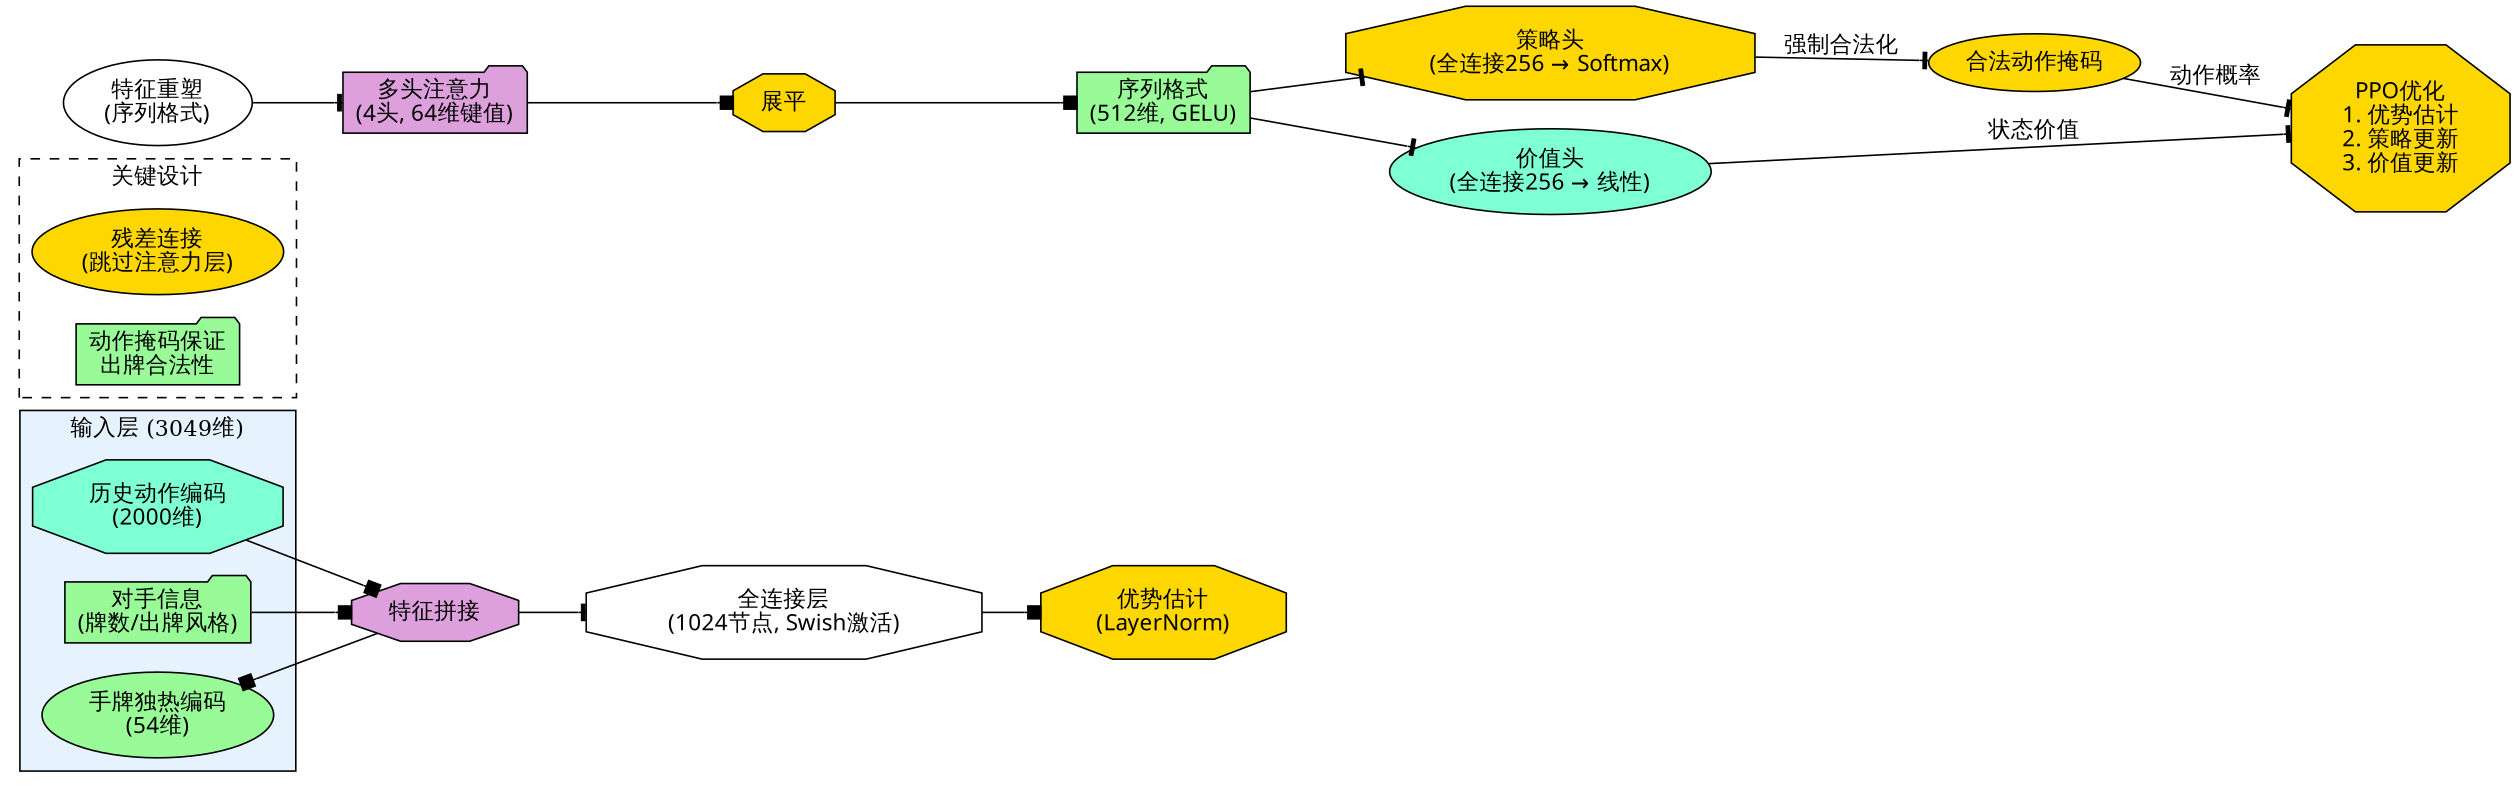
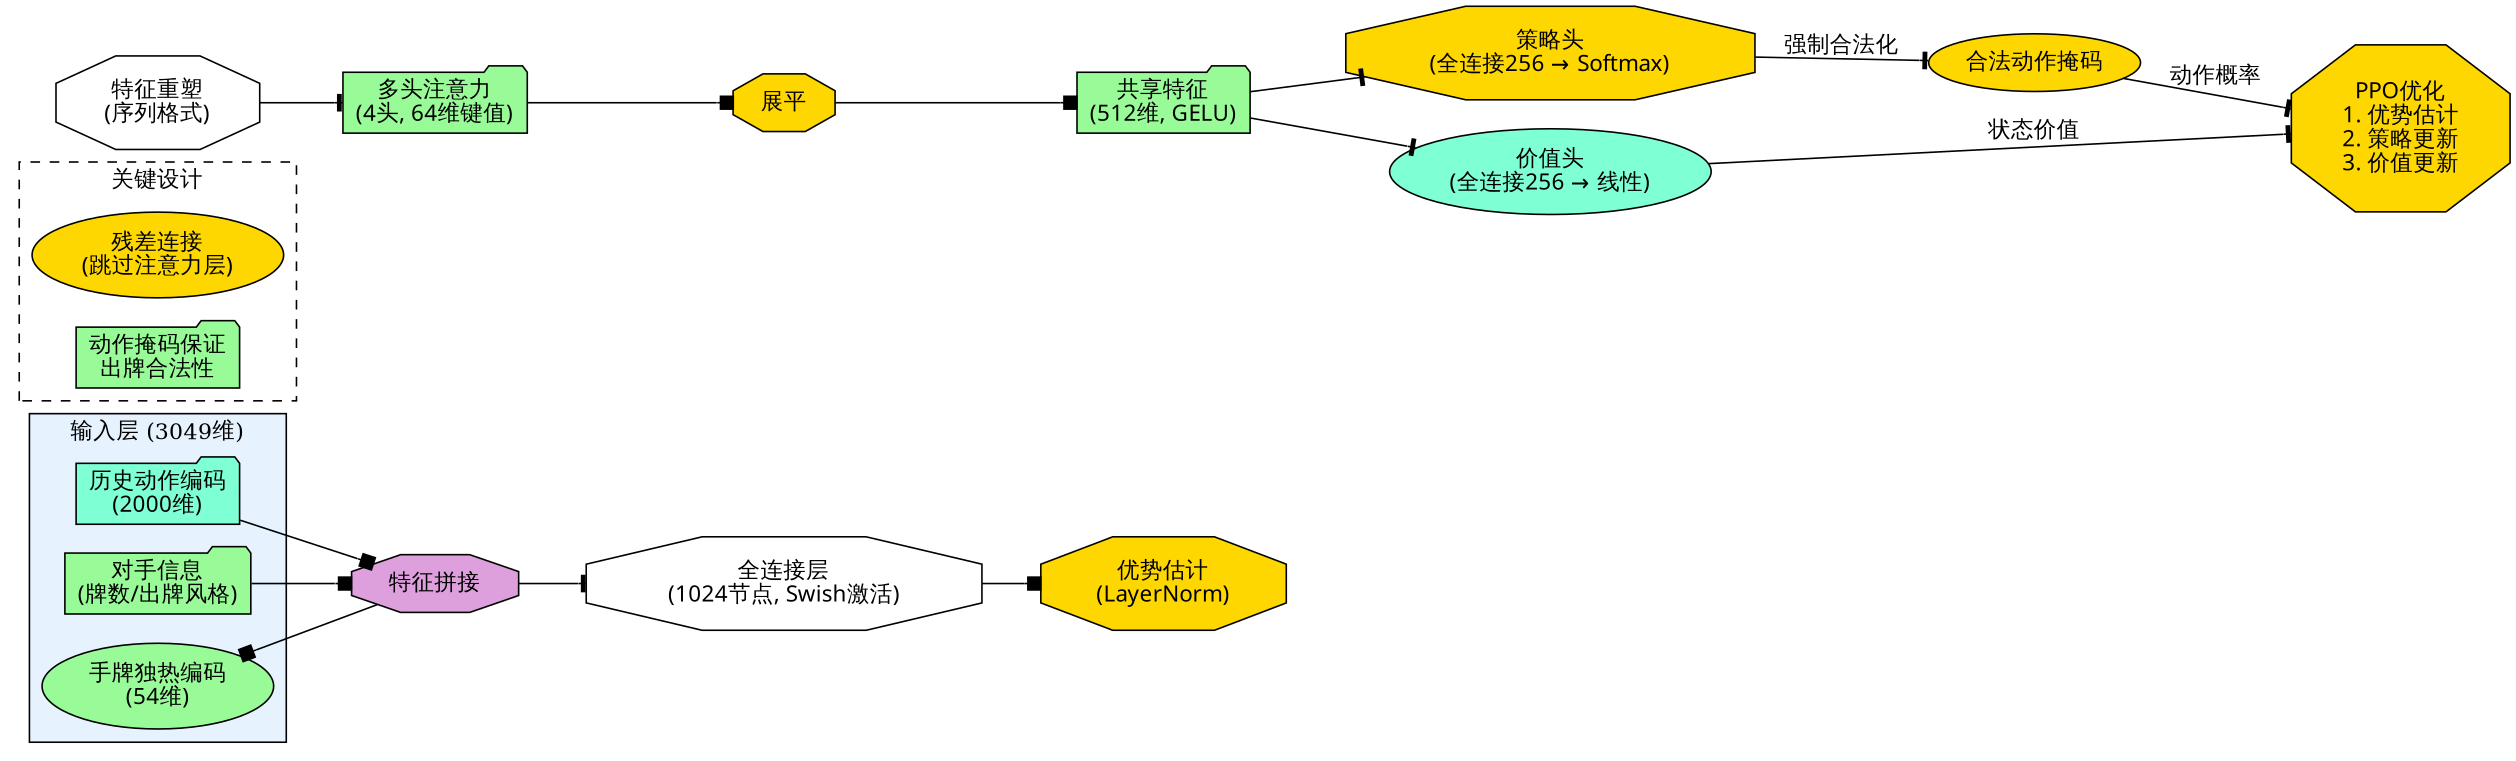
node "特征重塑 (序列格式)": shape ellipse -> octagon
node "多头注意力 (4头, 64维键值)": fillcolor plum -> palegreen
node "序列格式 (512维, GELU)": label "序列格式 (512维, GELU)" -> "共享特征 (512维, GELU)"
node "历史动作编码 (2000维)": shape octagon -> folder
